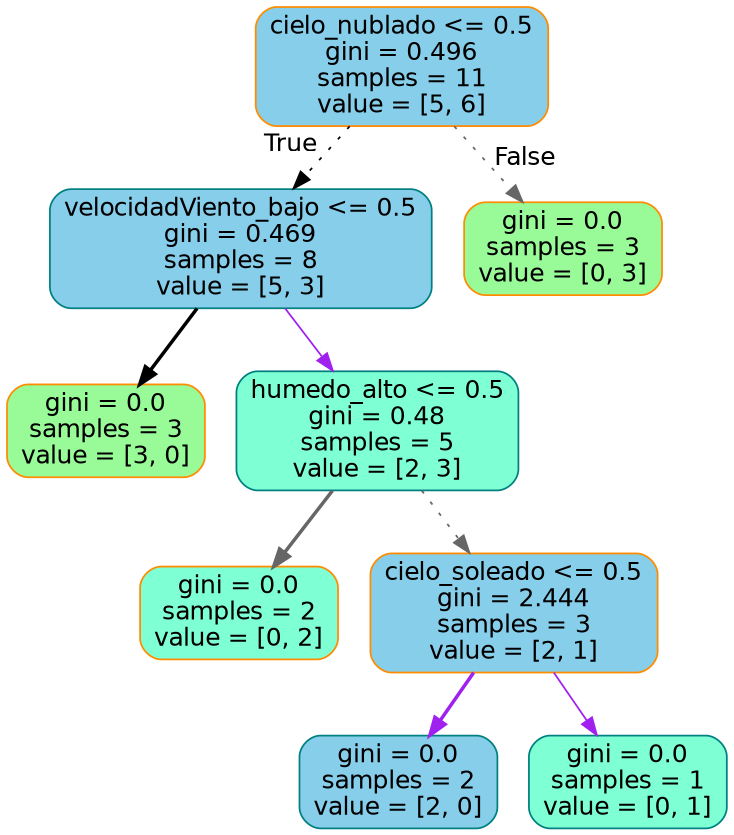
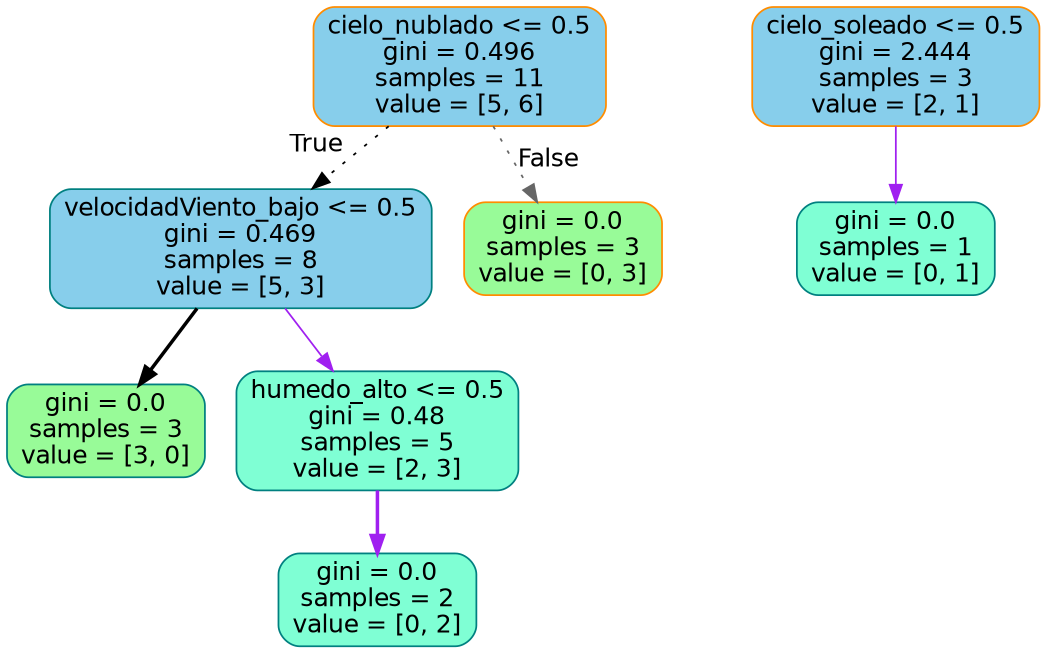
node "gini = 0.0 samples = 3 value = [3, 0]": color darkorange -> teal
edge "humedo_alto <= 0.5 gini = 0.48 samples = 5 value = [2, 3]" -> "cielo_soleado <= 0.5 gini = 2.444 samples = 3 value = [2, 1]": removed
edge "humedo_alto <= 0.5 gini = 0.48 samples = 5 value = [2, 3]" -> "gini = 0.0 samples = 2 value = [0, 2]": color gray40 -> purple
node "gini = 0.0 samples = 2 value = [0, 2]": color darkorange -> teal
node "gini = 0.0 samples = 2 value = [2, 0]": removed
